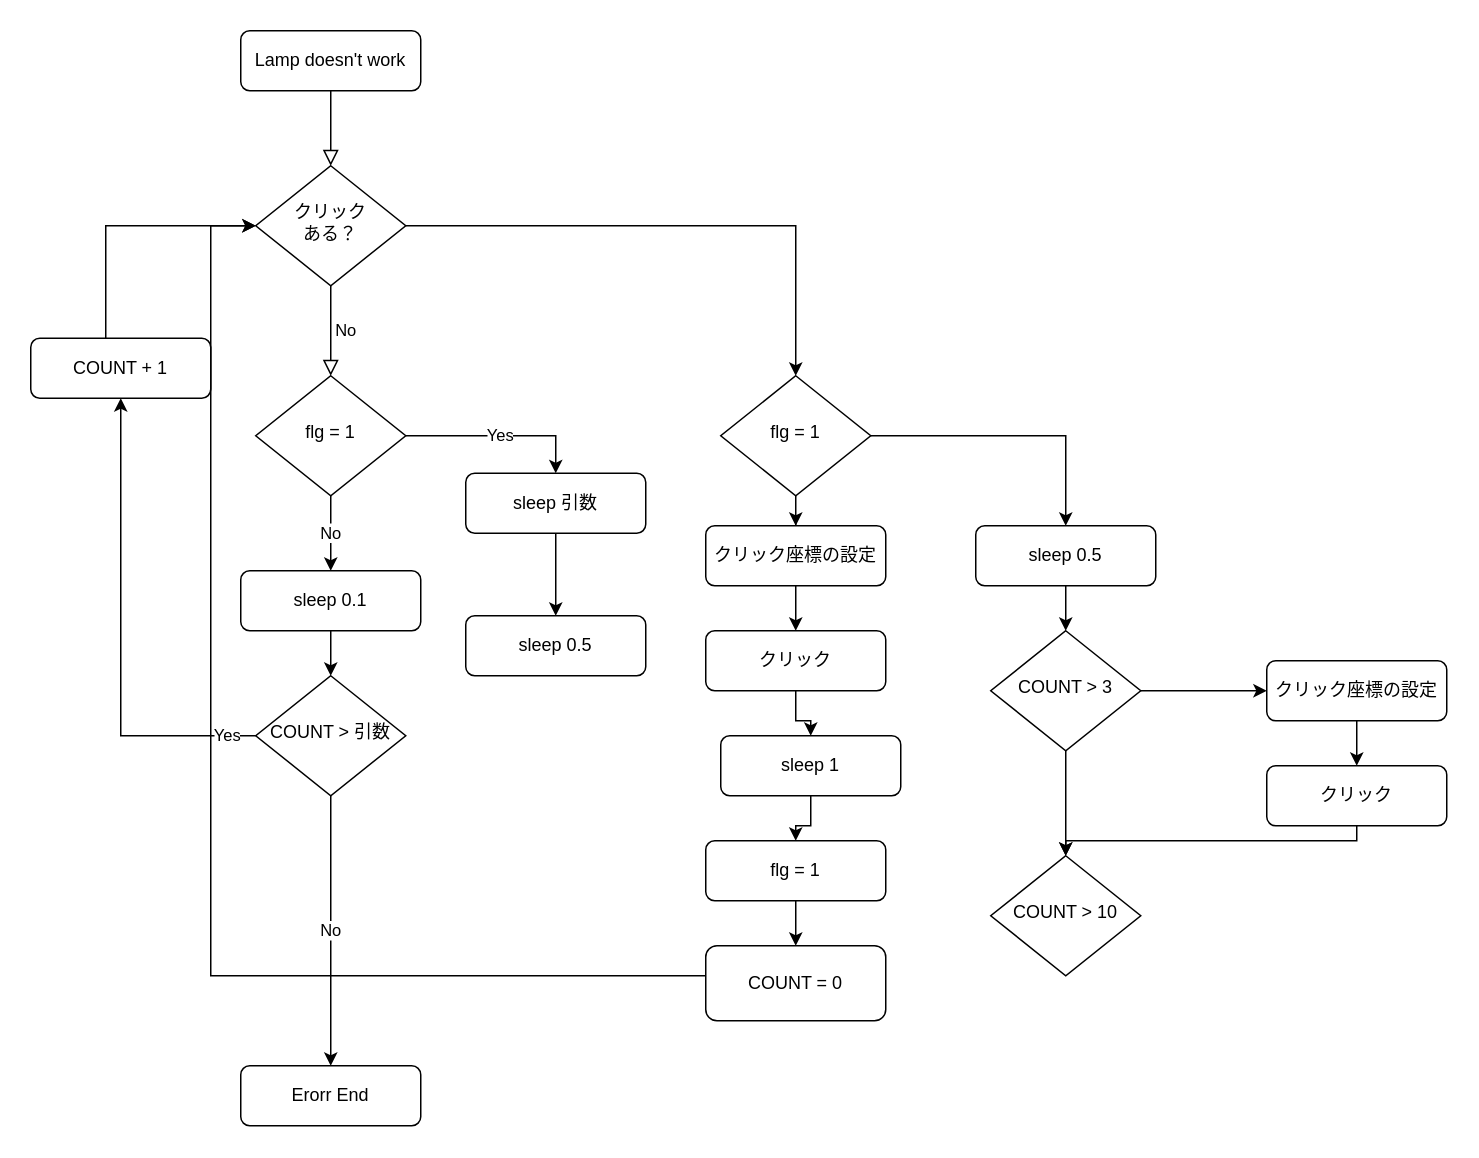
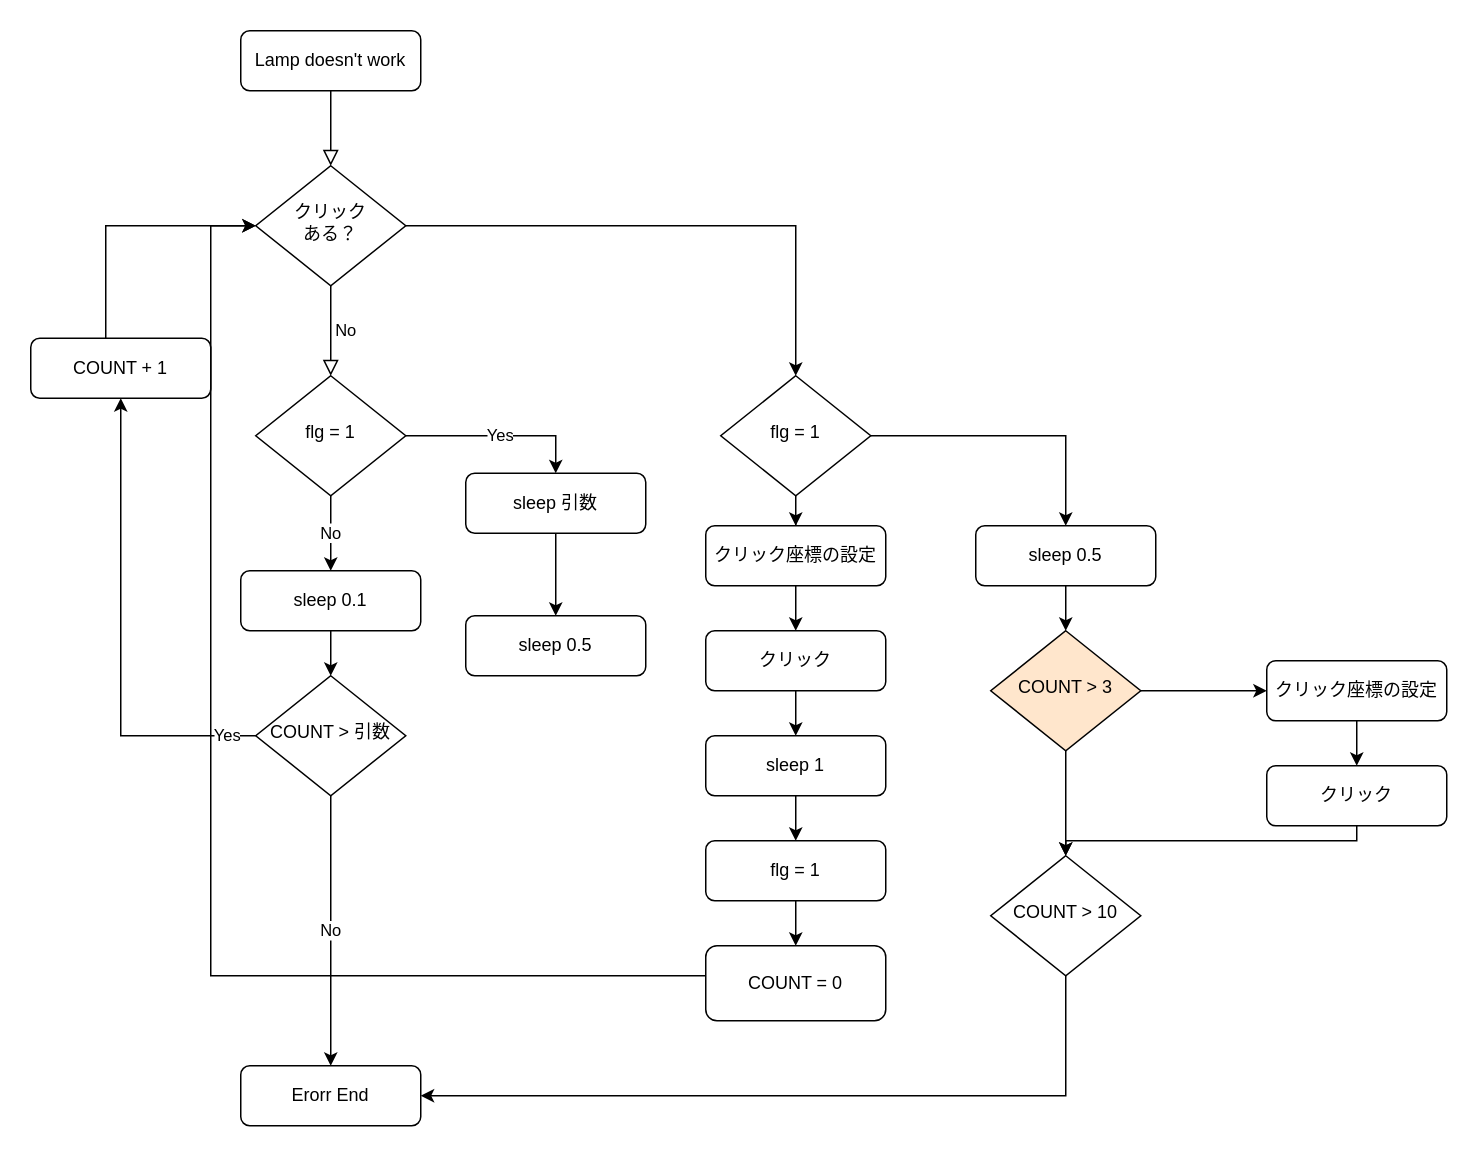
node "COUNT > 3": fillcolor #ffffff -> #ffe6cc
node "sleep 1": moved (811, 766) -> (796, 766)
edge "COUNT > 10" -> "Erorr End": added
